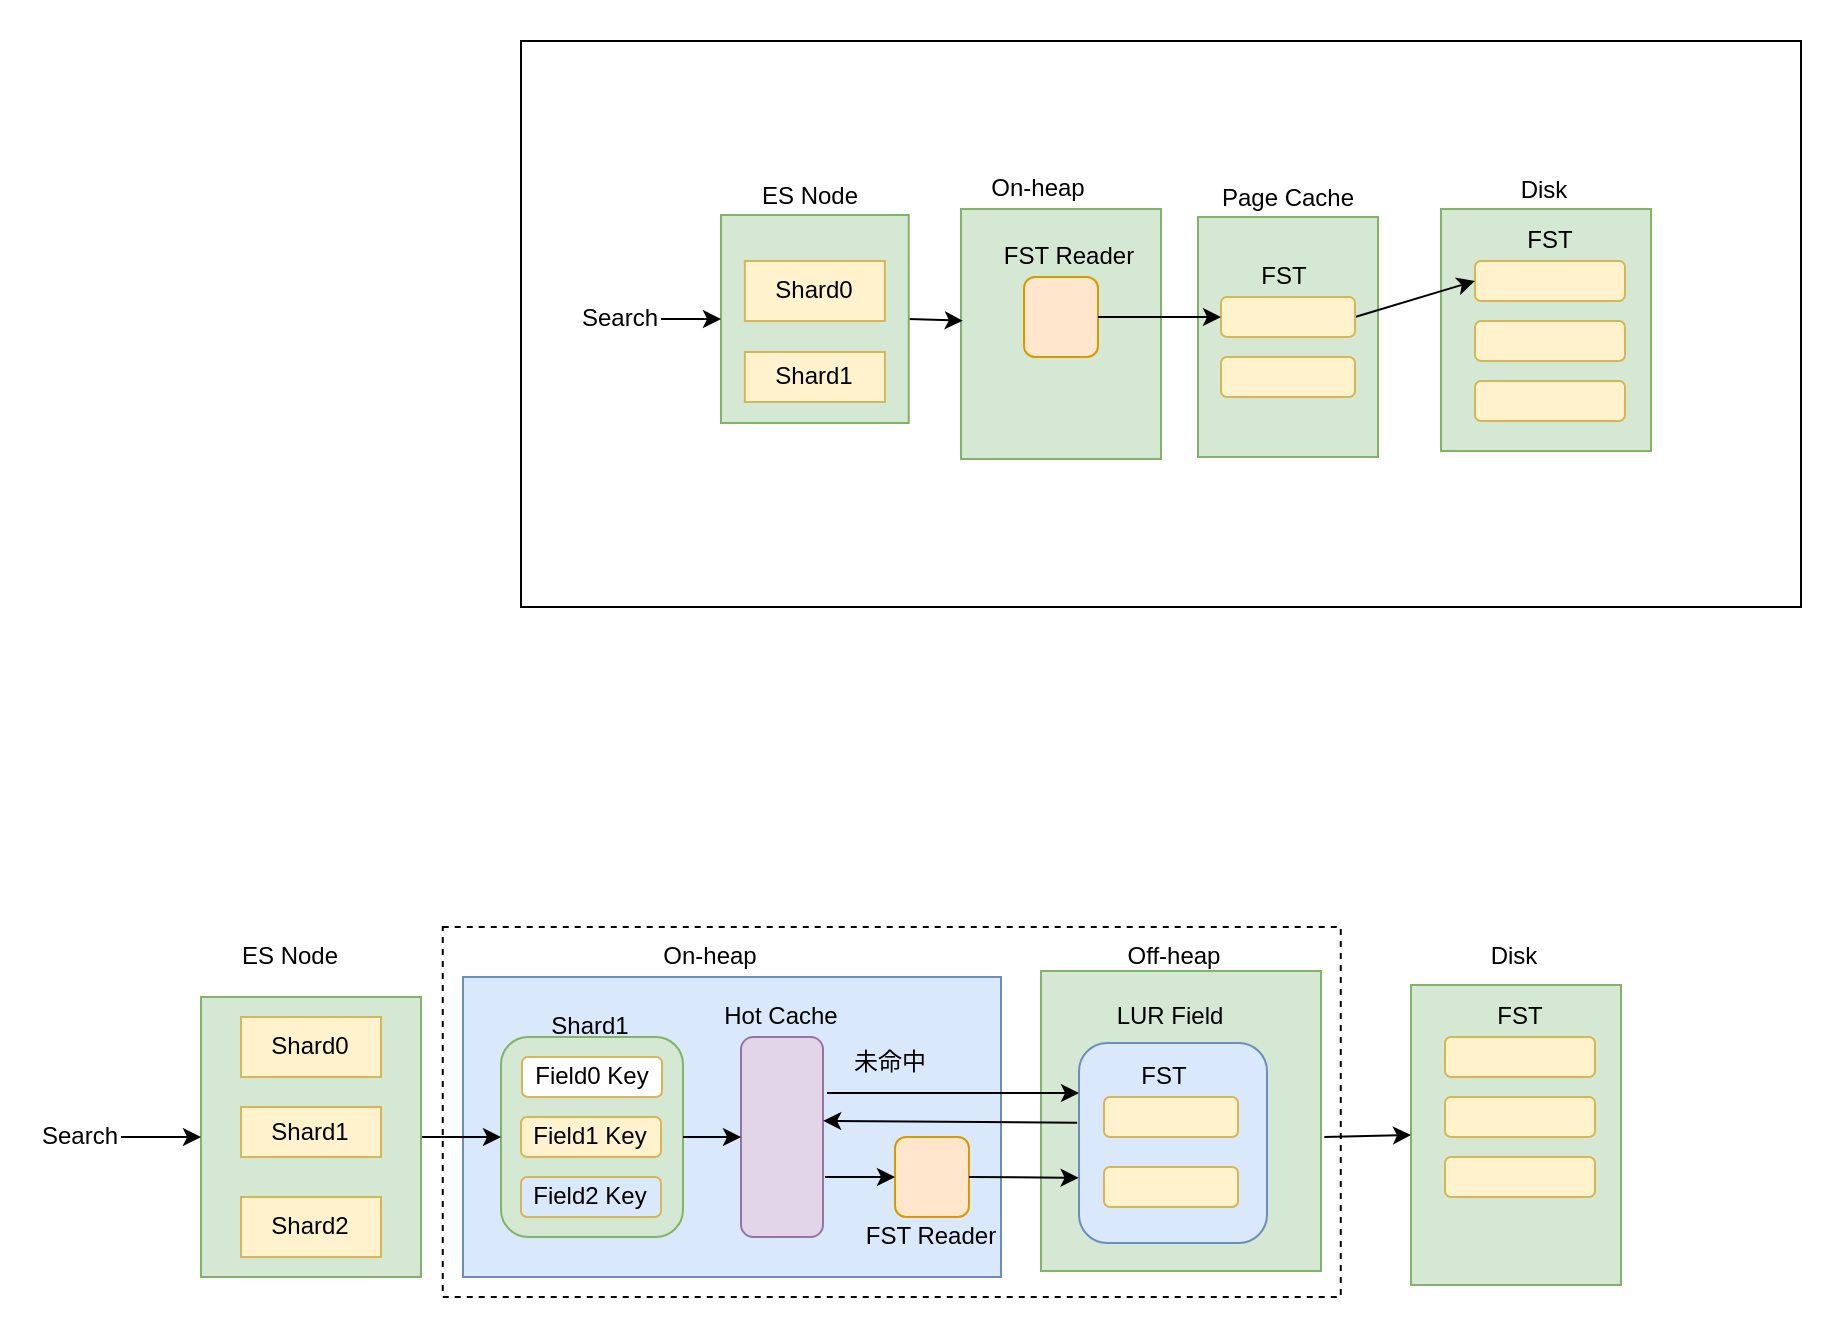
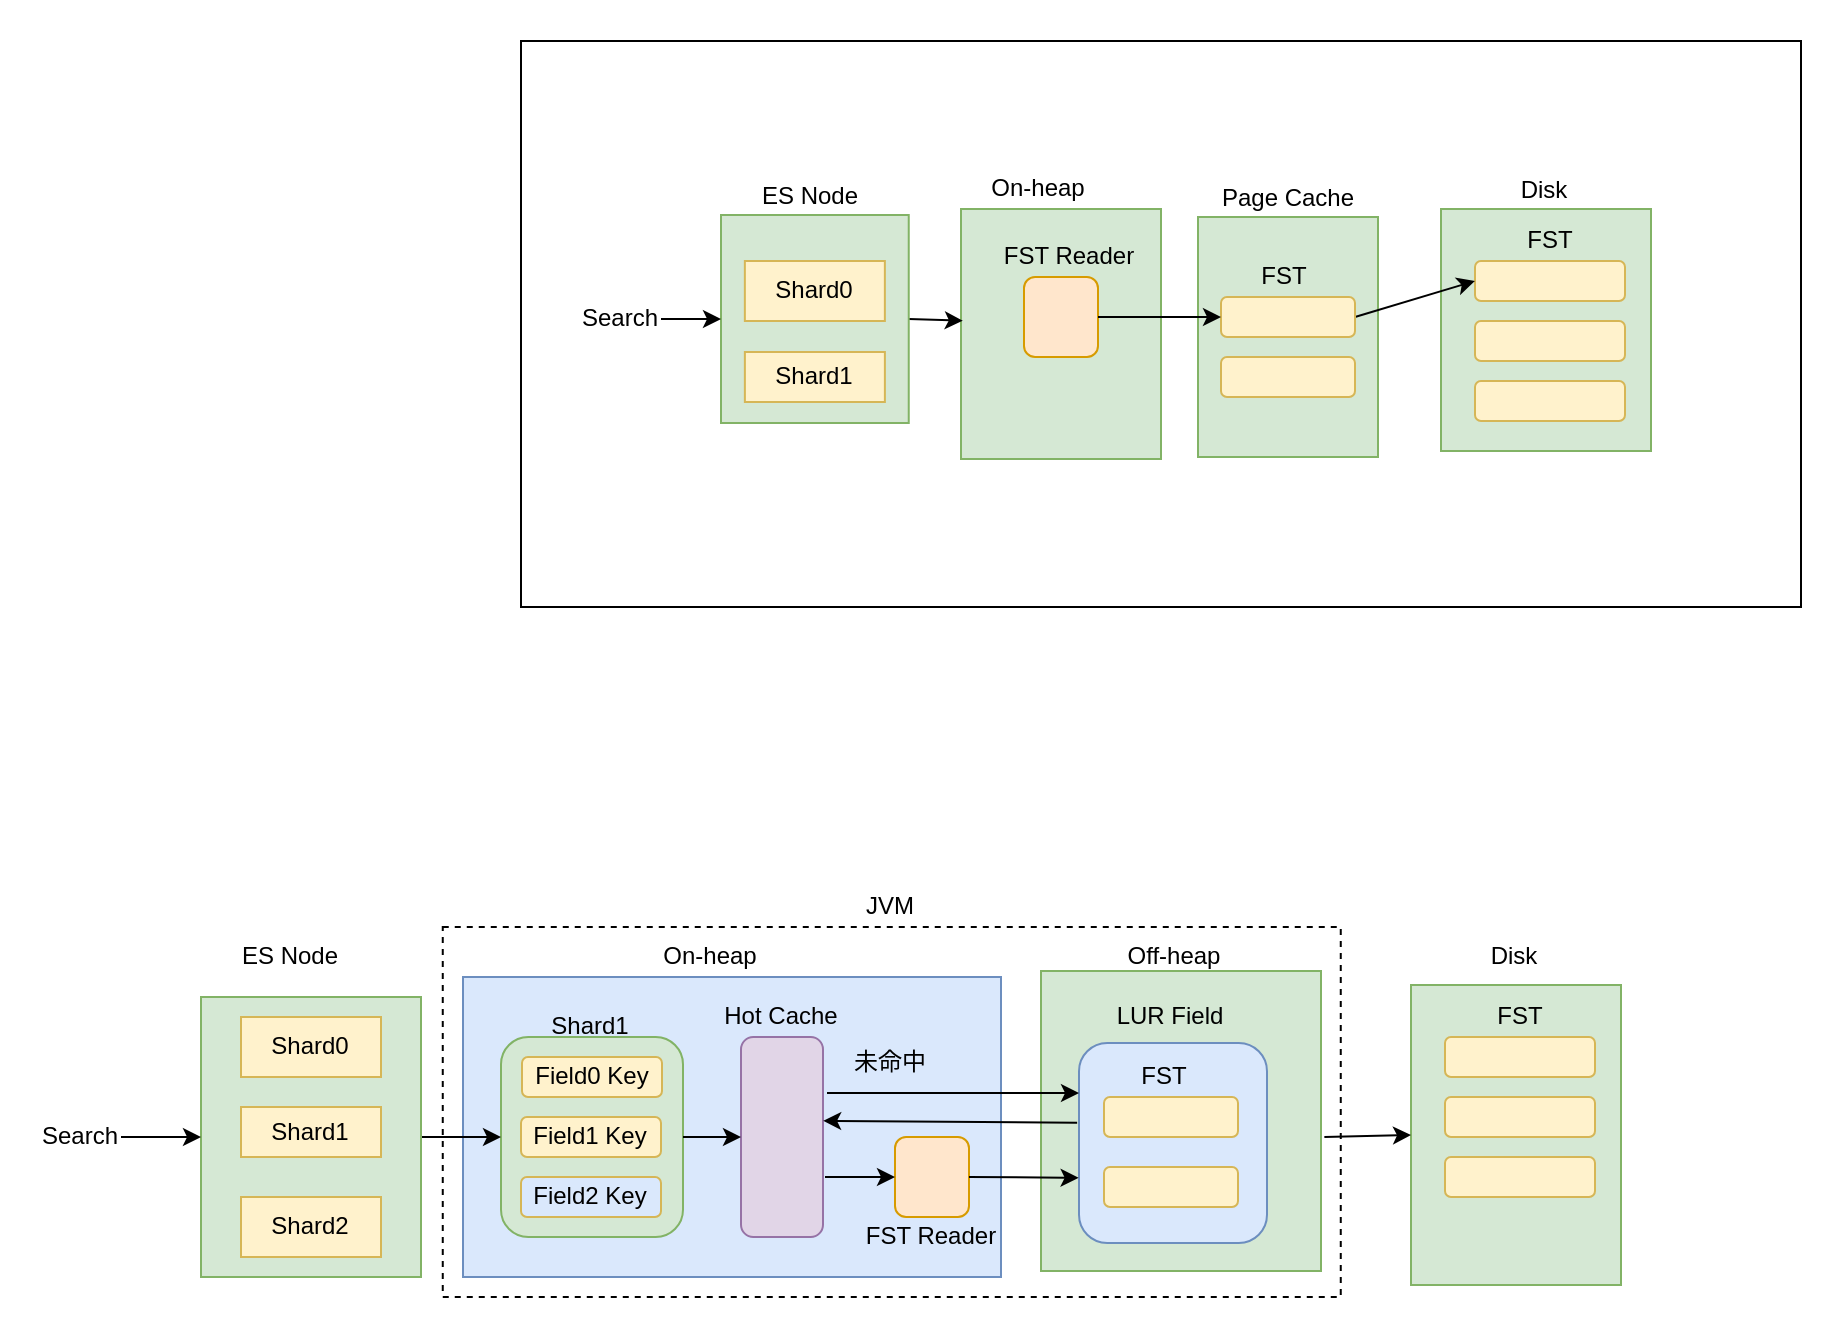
node "JVM": added
node "Field0 Key": fillcolor #ffffff -> #fff2cc
